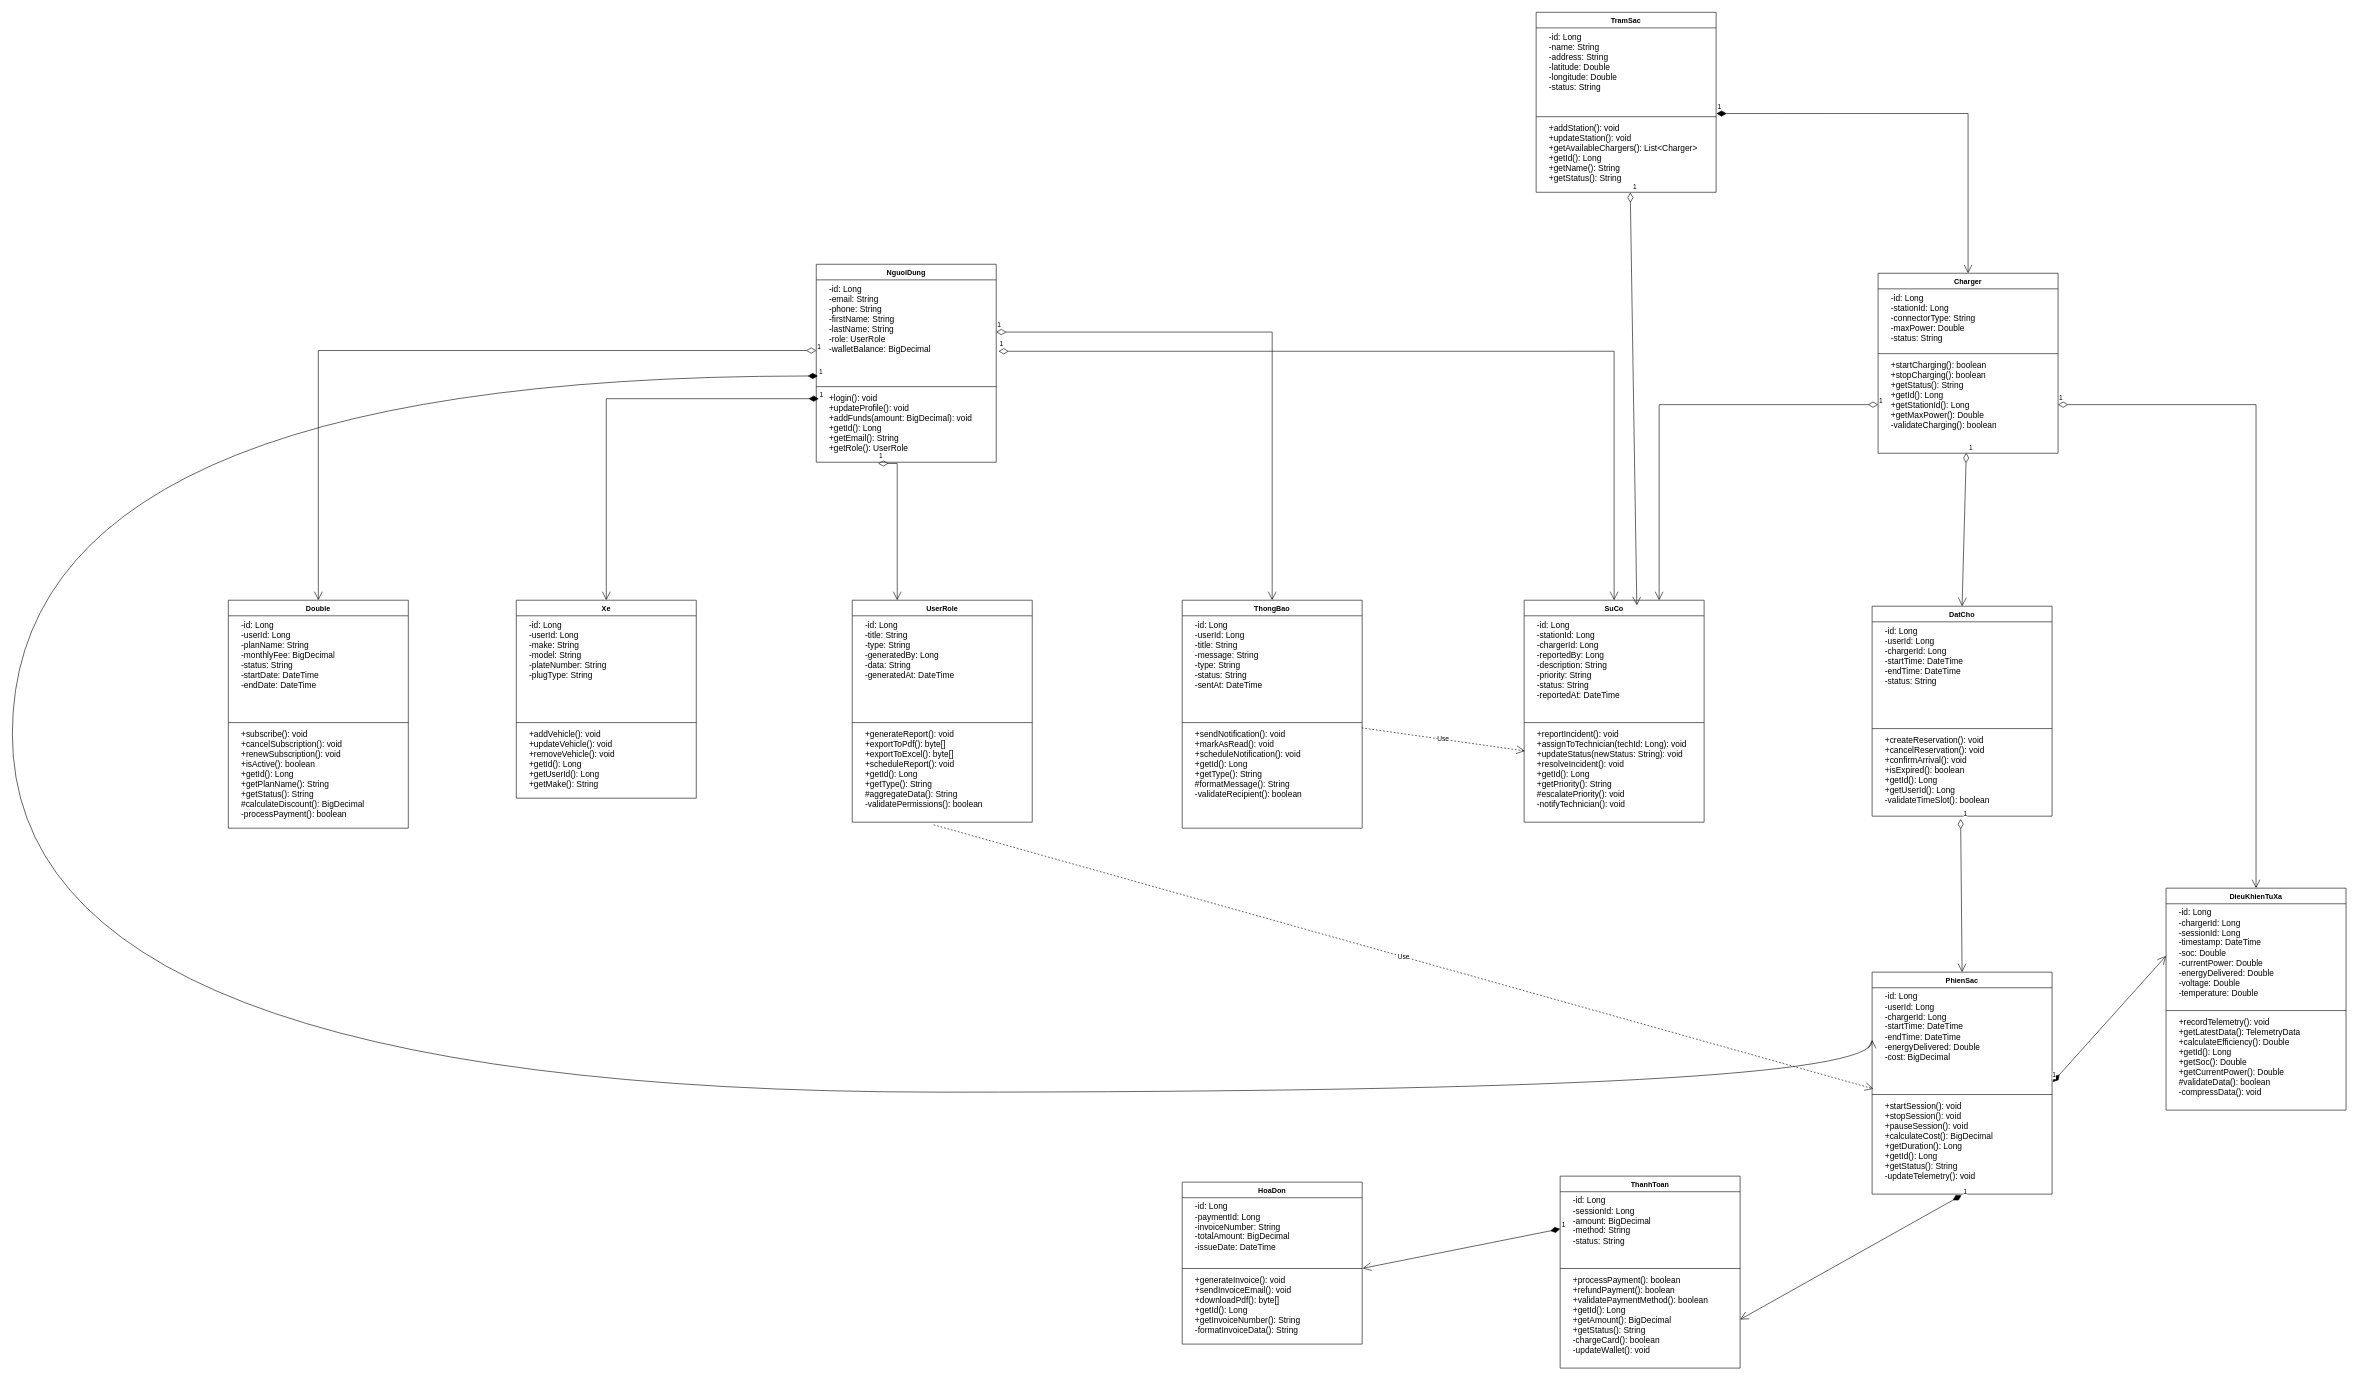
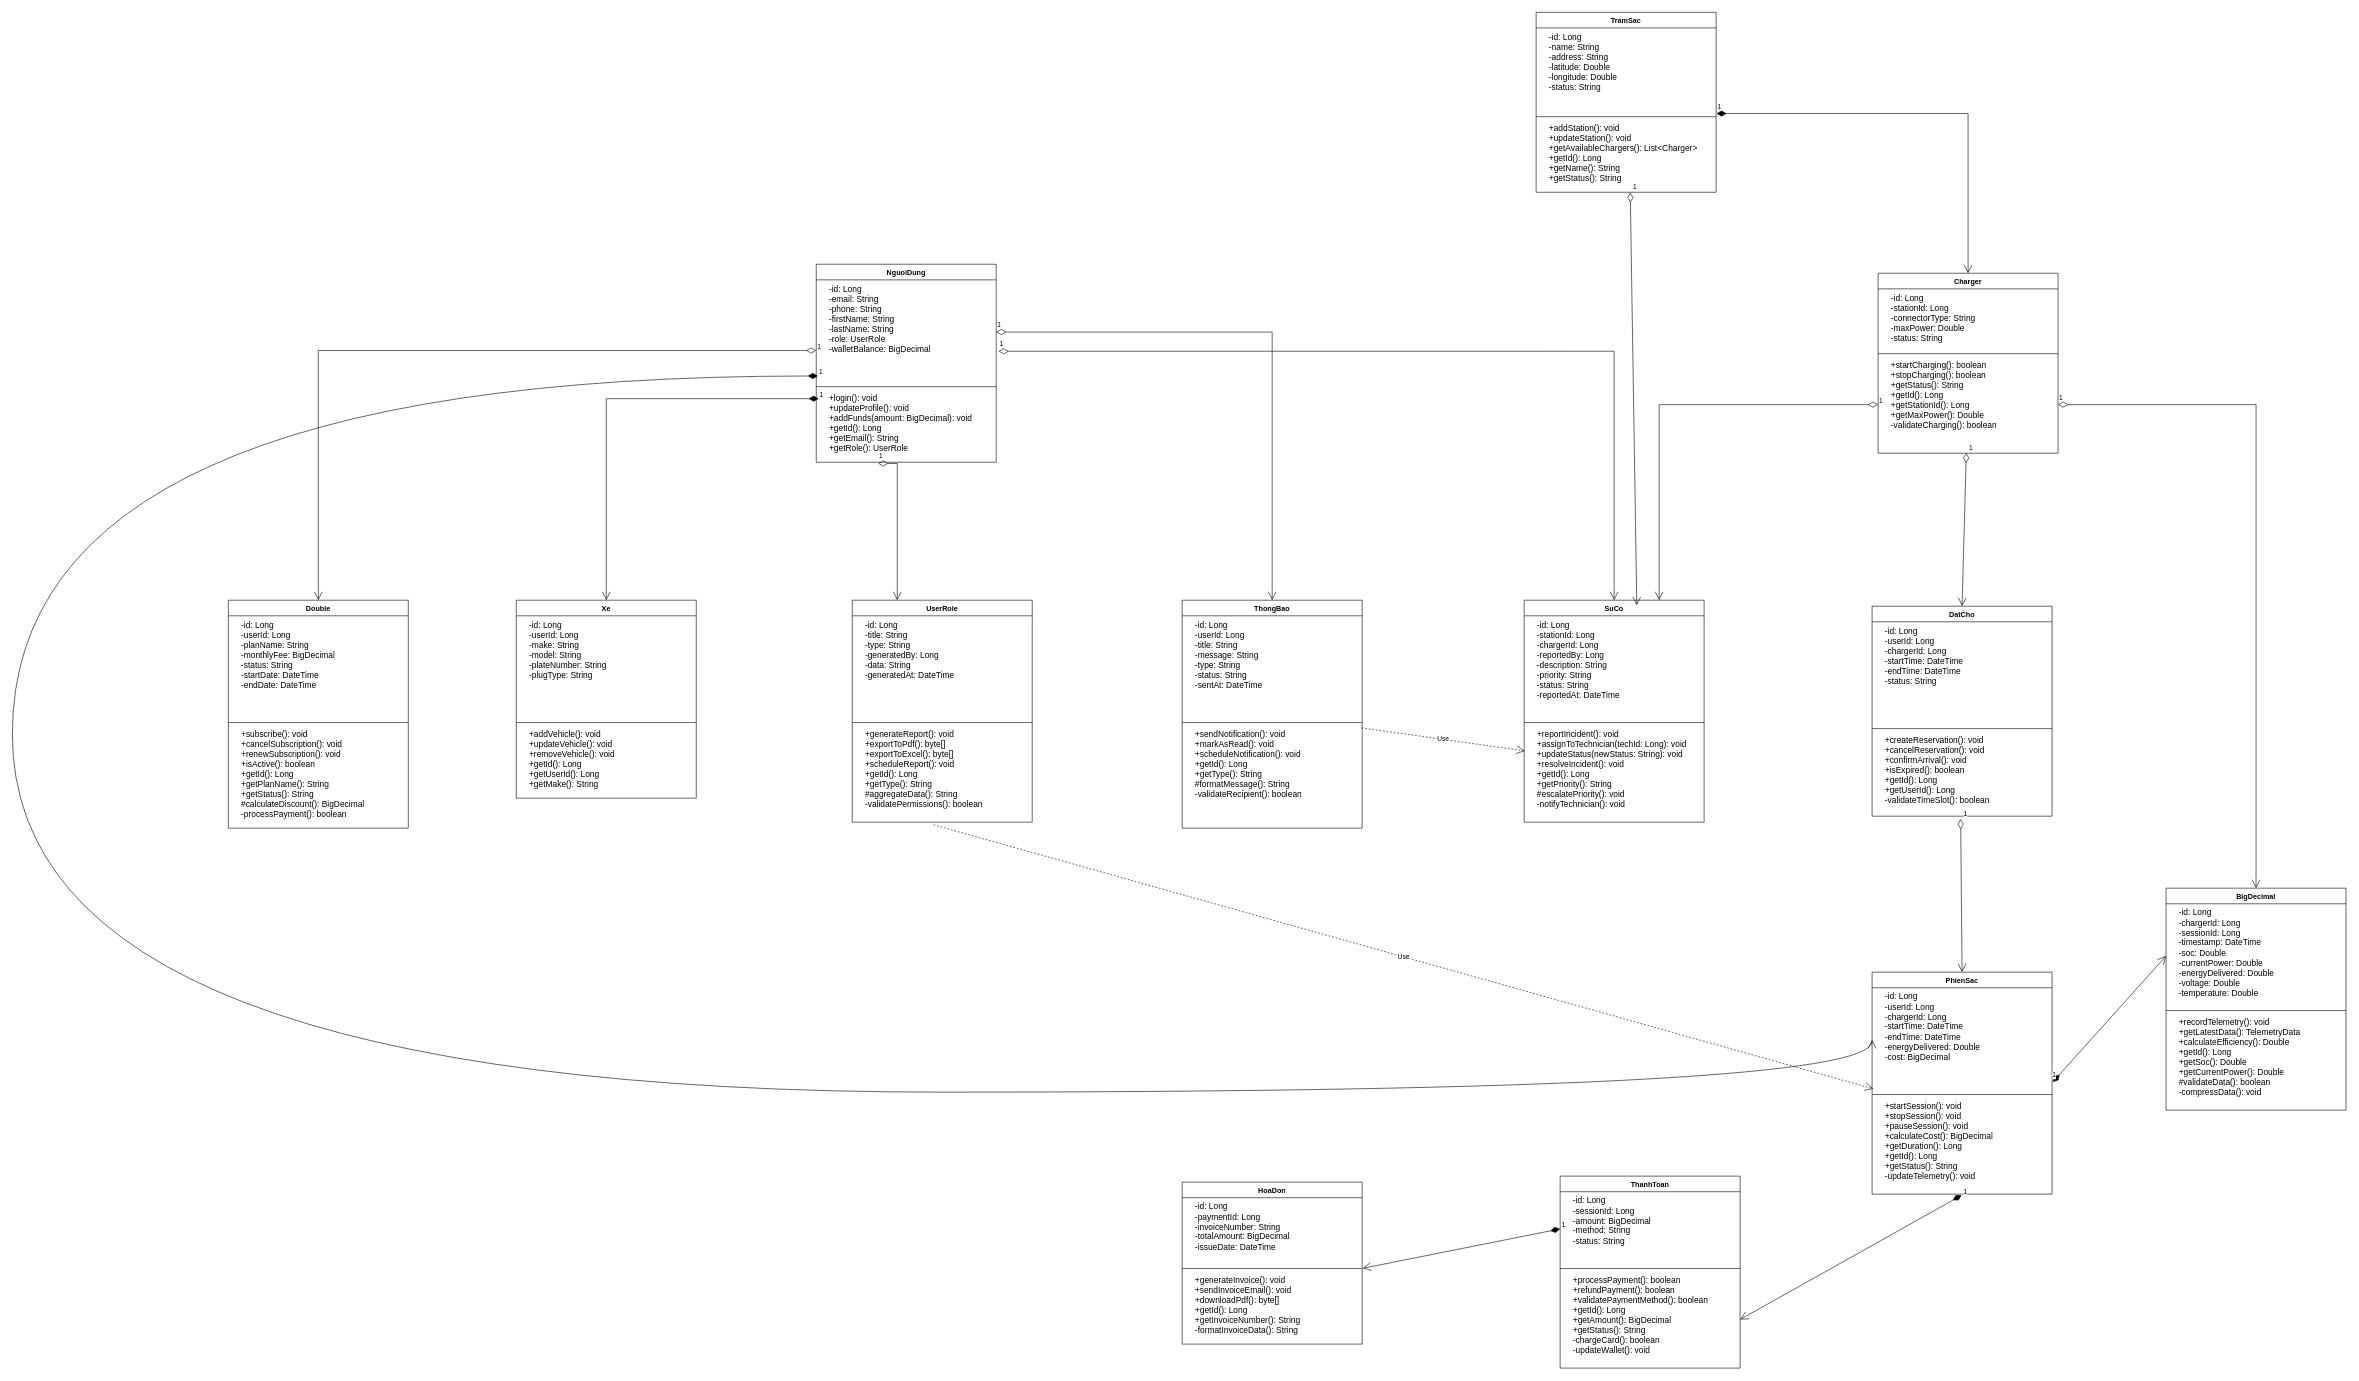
node "DieuKhienTuXa": label "DieuKhienTuXa" -> "BigDecimal"
